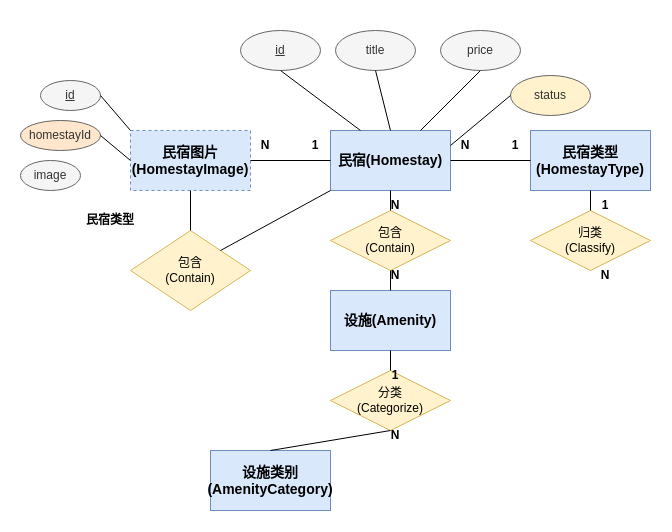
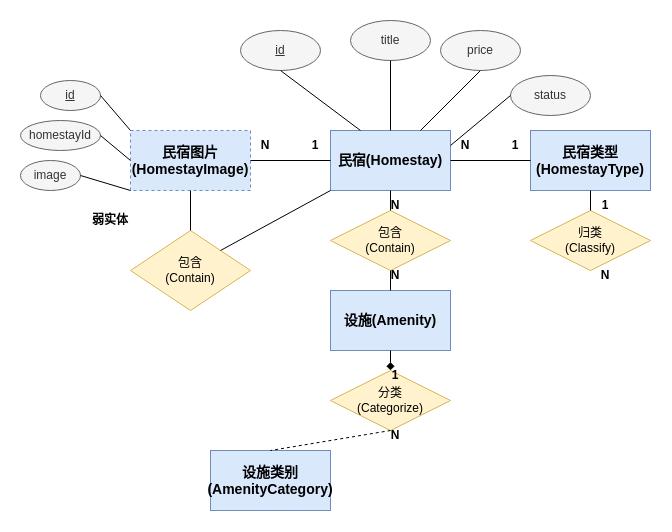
node "title": moved (376, 51) -> (391, 41)
node "status": fillcolor #fff2cc -> #f5f5f5
node "homestayId": fillcolor #ffe6cc -> #f5f5f5
edge "民宿图片 (HomestayImage)" -- "image": added
node "民宿类型": label "民宿类型" -> "弱实体"
edge "设施(Amenity)" -- "分类 (Categorize)": arrowhead none -> diamond
edge "分类 (Categorize)" -- "设施类别 (AmenityCategory)": style solid -> dashed
